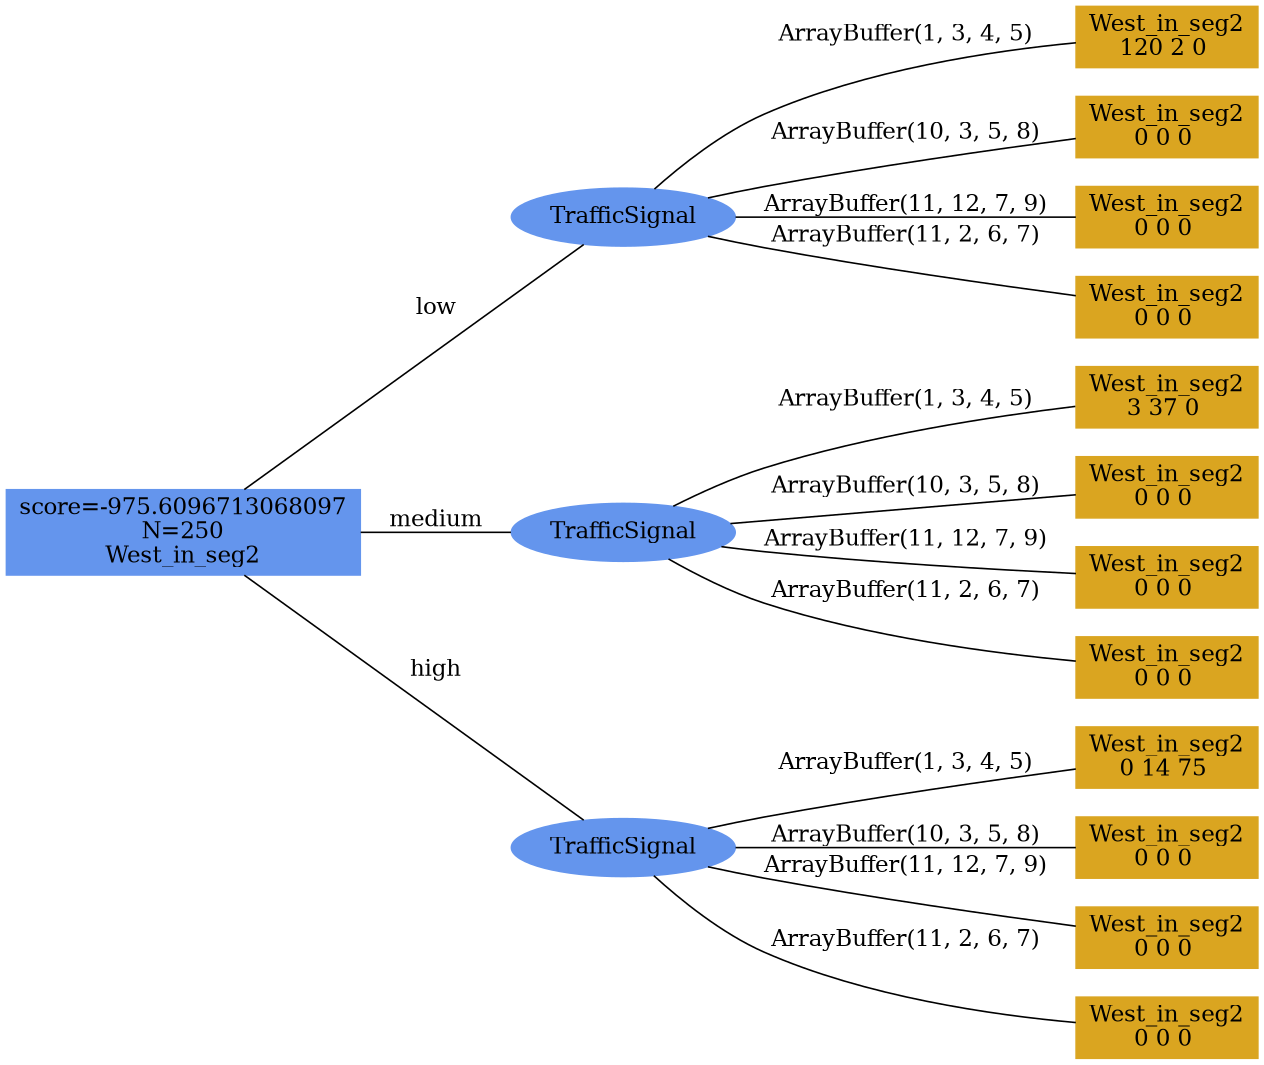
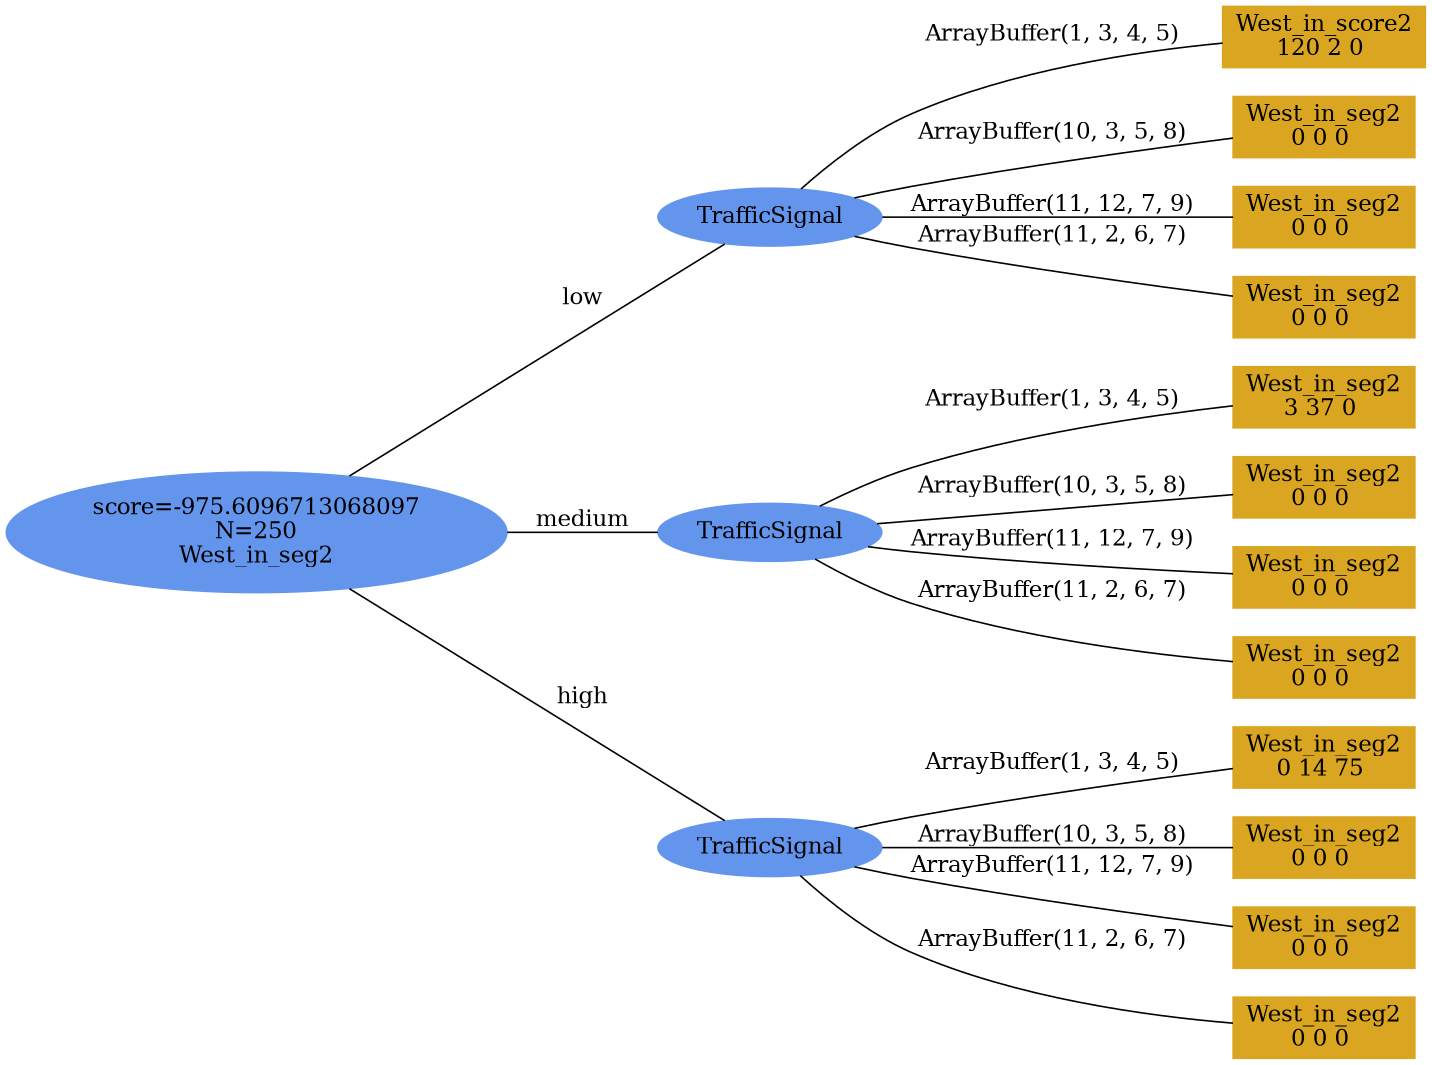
node "West_in_seg2 120 2 0": label "West_in_seg2 120 2 0" -> "West_in_score2 120 2 0"
node "score=-975.6096713068097 N=250 West_in_seg2": shape box -> ellipse
